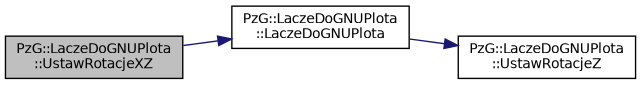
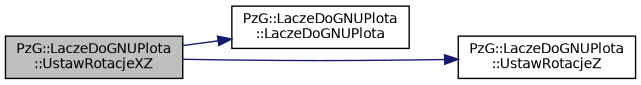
edge "PzG::LaczeDoGNUPlota ::LaczeDoGNUPlota" -> "PzG::LaczeDoGNUPlota ::UstawRotacjeZ": now "PzG::LaczeDoGNUPlota ::UstawRotacjeXZ" -> "PzG::LaczeDoGNUPlota ::UstawRotacjeZ"
